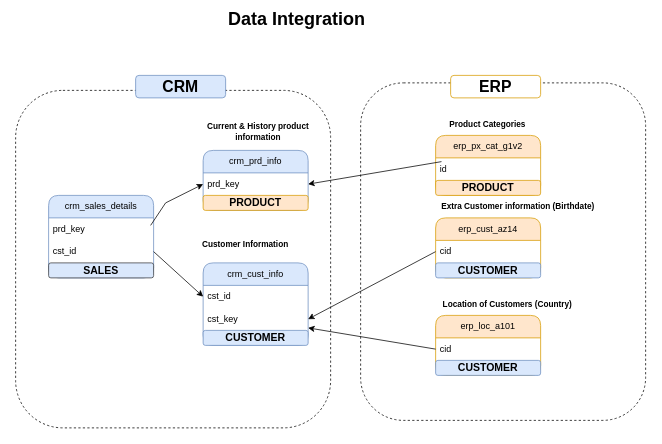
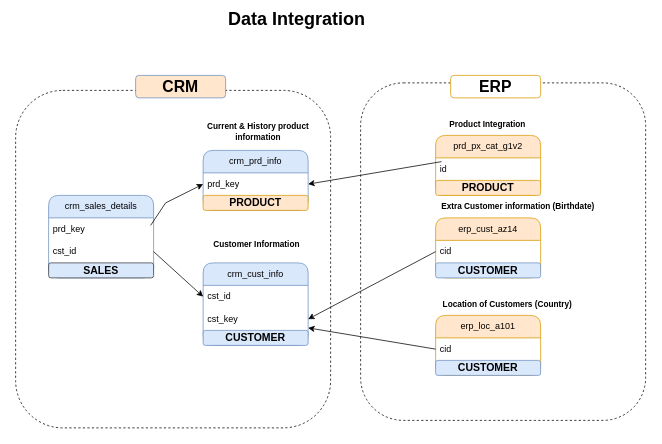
node "CRM": fillcolor #dae8fc -> #ffe6cc
node "Product Categories": label "Product Categories" -> "Product Integration"
node "erp_px_cat_g1v2": label "erp_px_cat_g1v2" -> "prd_px_cat_g1v2"
node "Customer Information": moved (245, 244) -> (256, 244)
